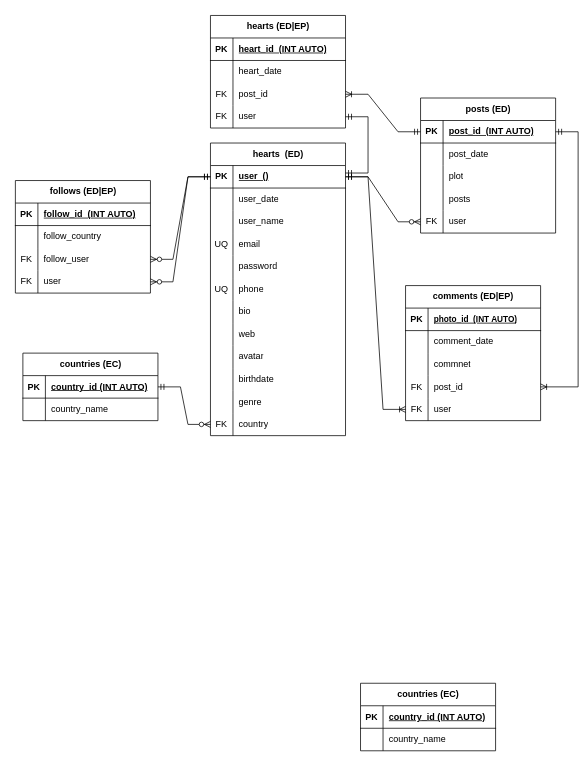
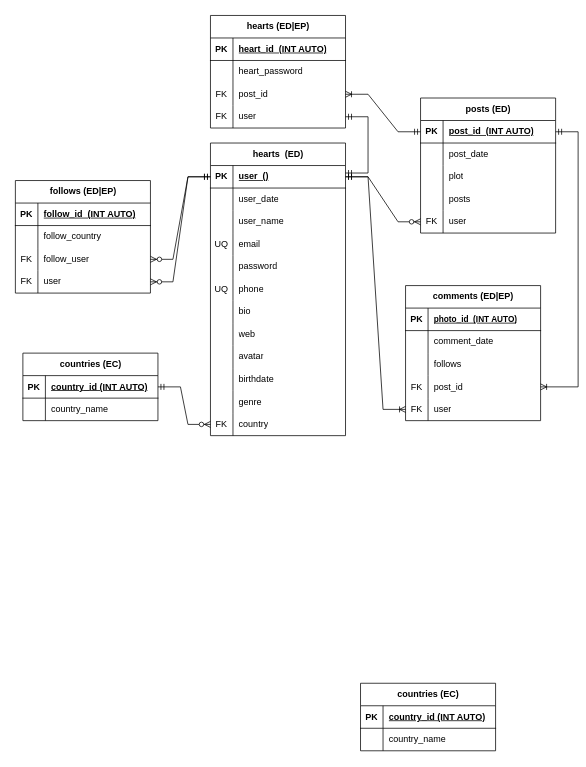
node "heart_date": label "heart_date" -> "heart_password"
node "commnet": label "commnet" -> "follows"
